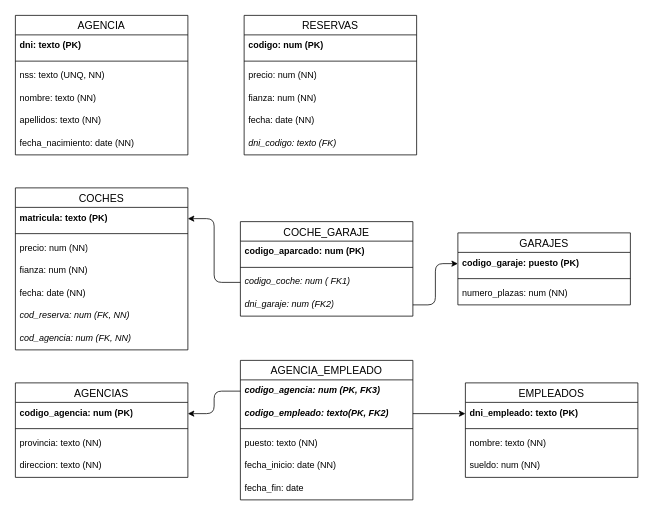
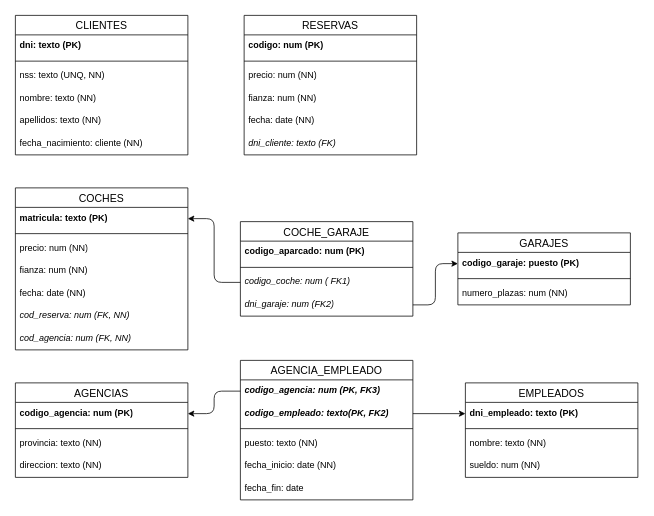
node "AGENCIA": label "AGENCIA" -> "CLIENTES"
node "fecha_nacimiento: date (NN)": label "fecha_nacimiento: date (NN)" -> "fecha_nacimiento: cliente (NN)"
node "dni_codigo: texto (FK)": label "dni_codigo: texto (FK)" -> "dni_cliente: texto (FK)"
